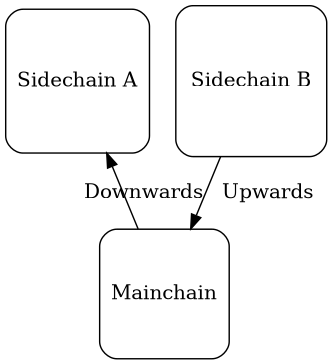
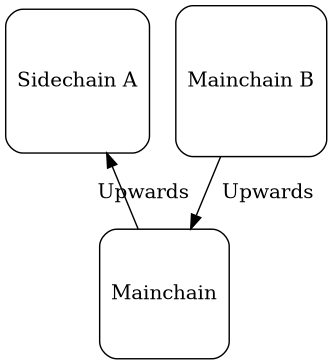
node "Sidechain B": label "Sidechain B" -> "Mainchain B"
edge "Mainchain" -> "Sidechain A": label " Downwards" -> " Upwards"
